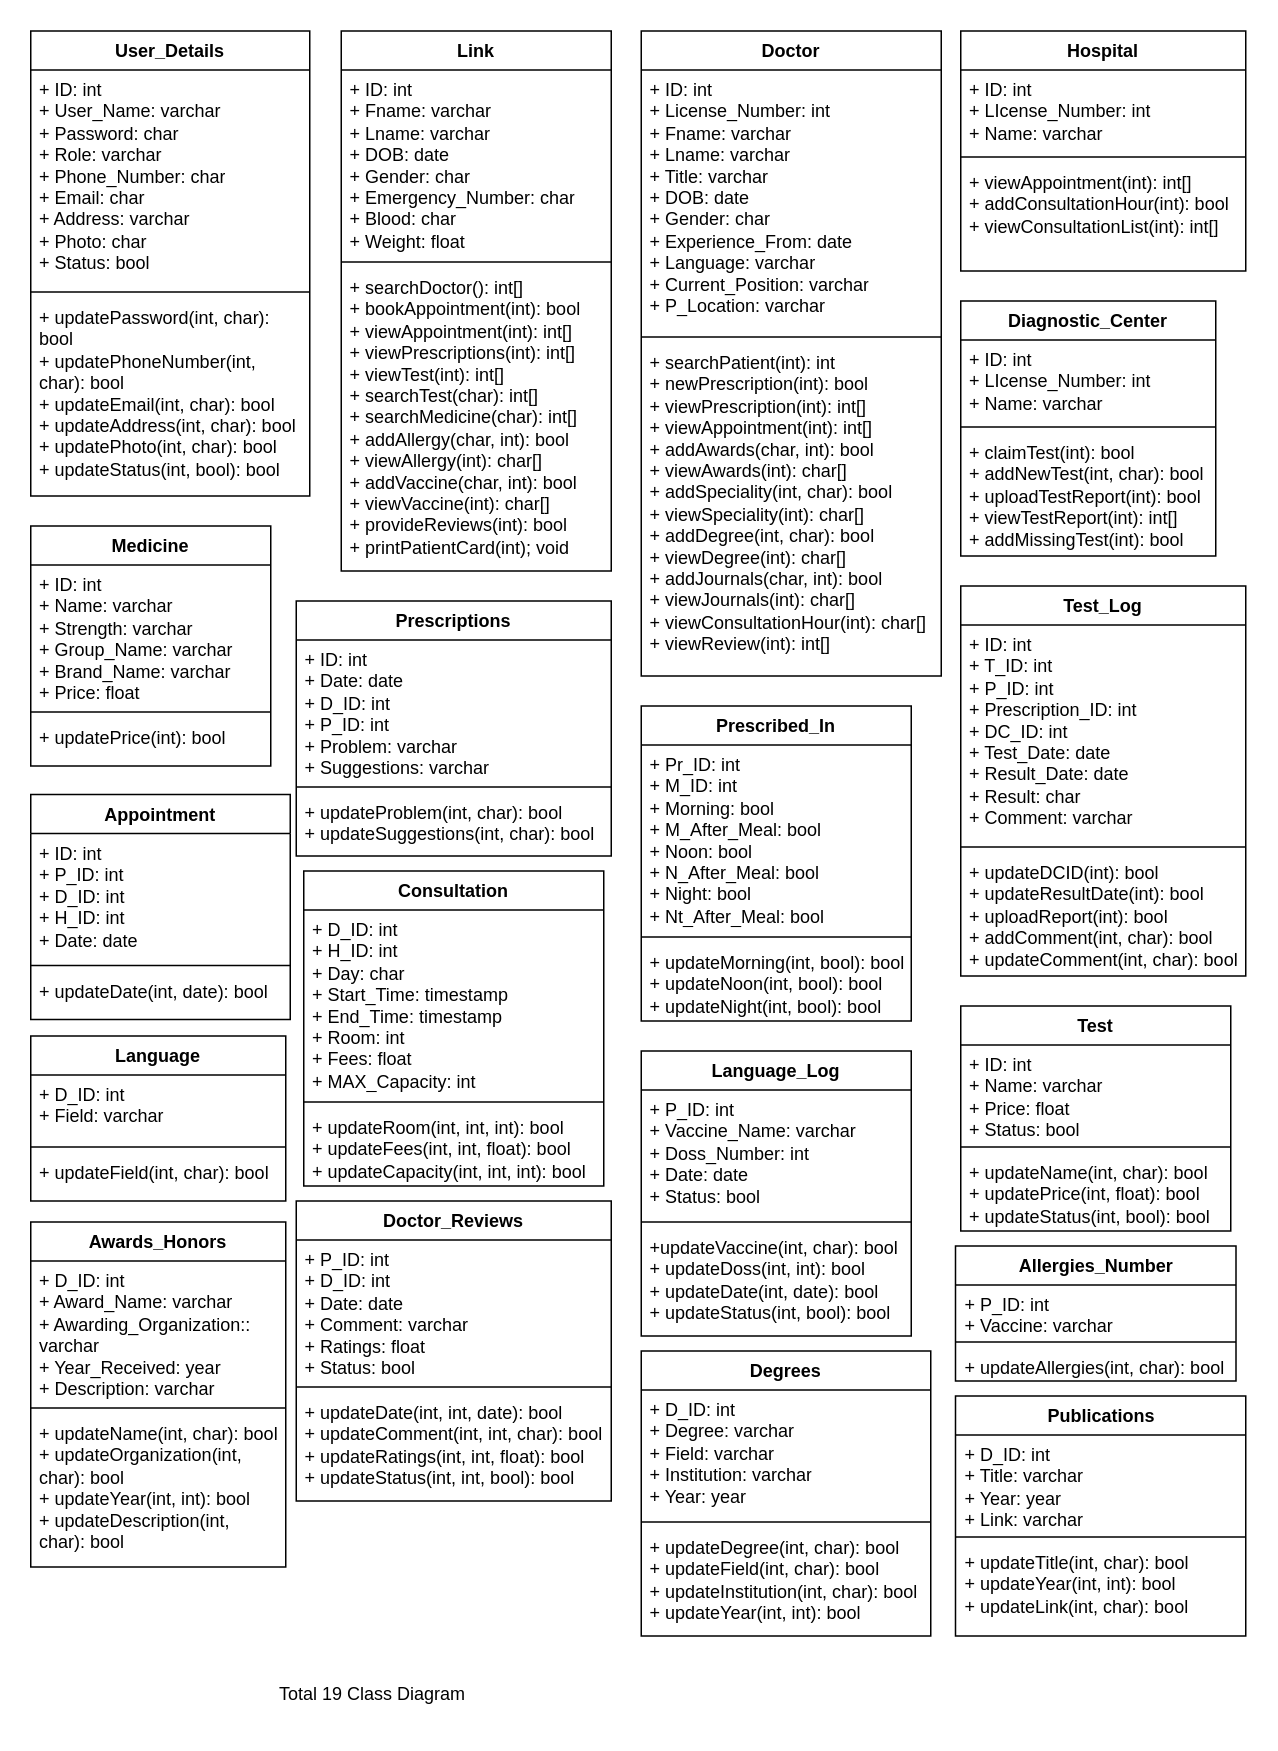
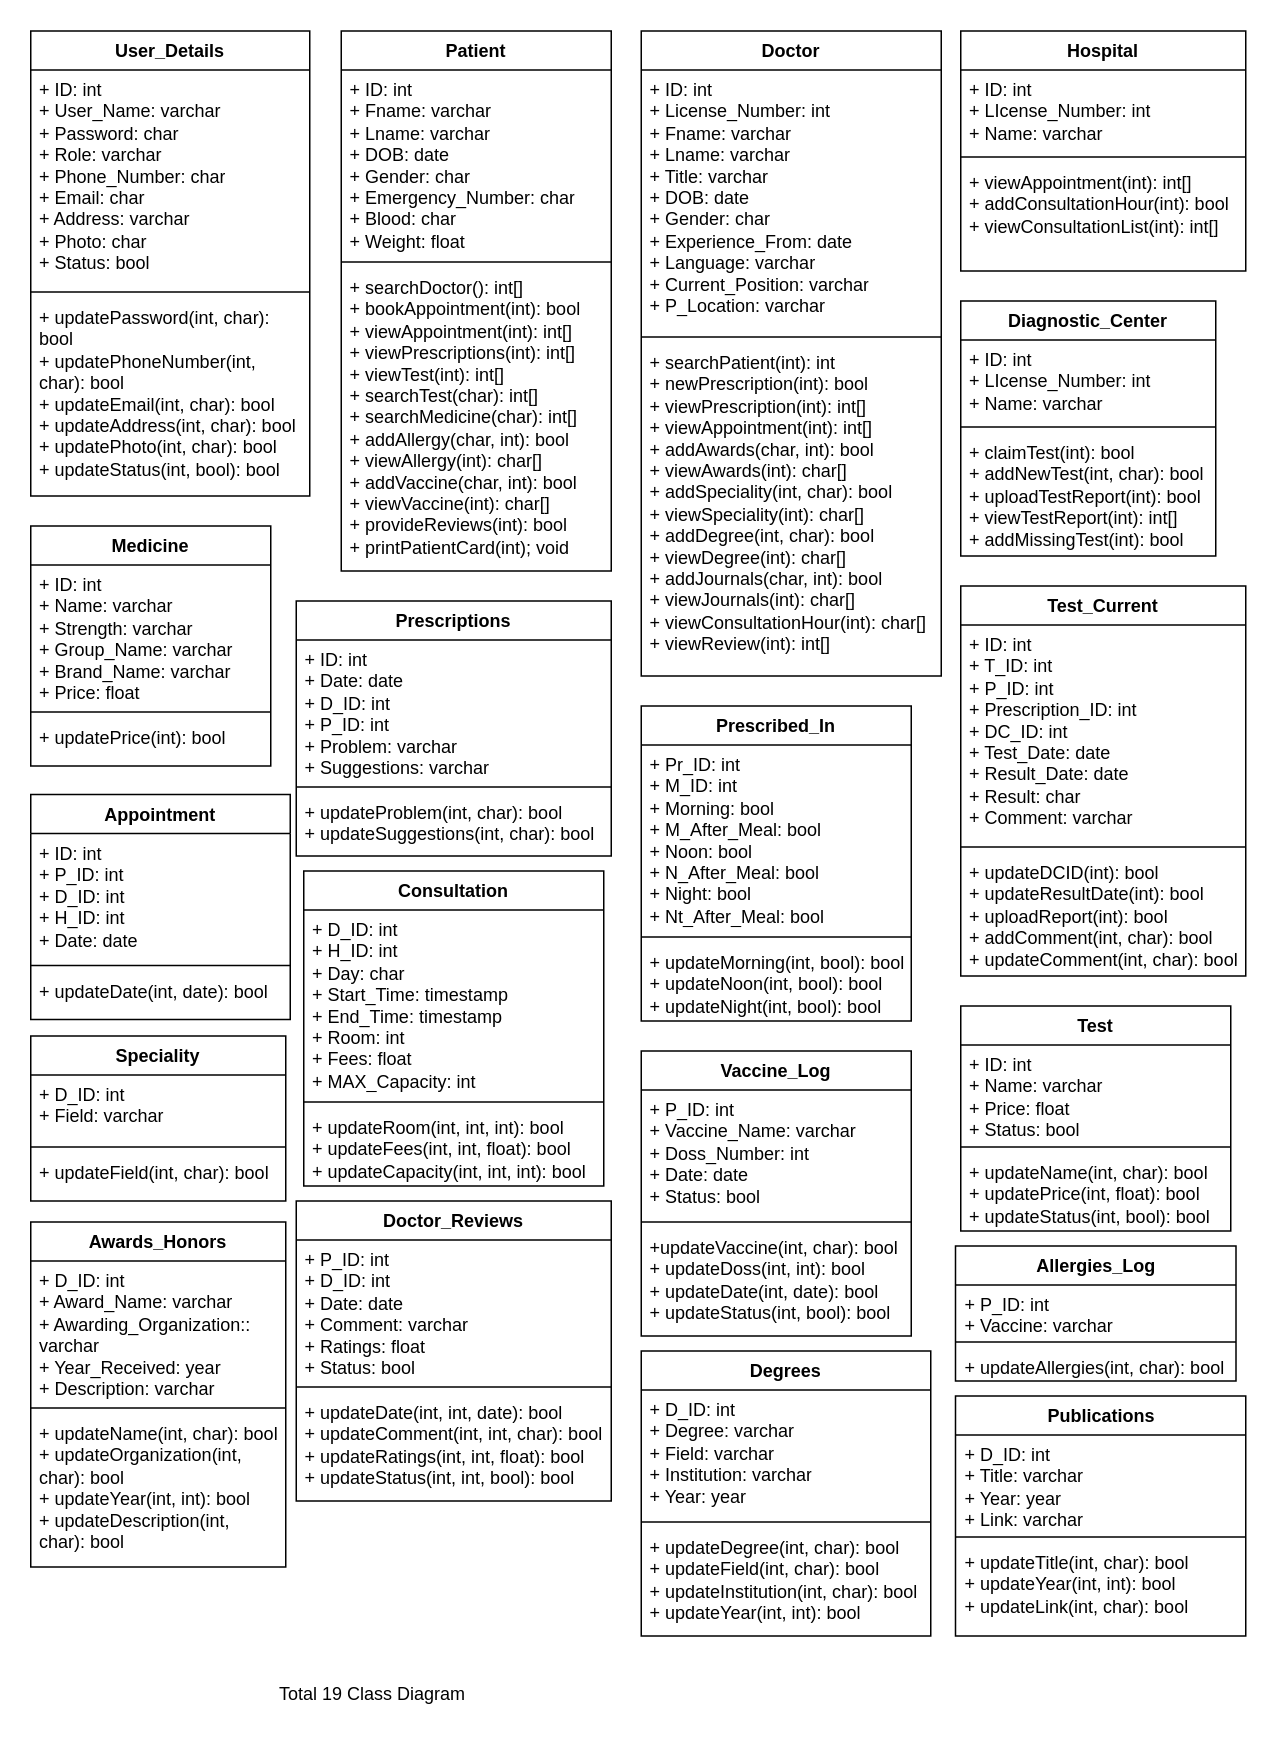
node "Link": label "Link" -> "Patient"
node "Test_Log": label "Test_Log" -> "Test_Current"
node "Language": label "Language" -> "Speciality"
node "Language_Log": label "Language_Log" -> "Vaccine_Log"
node "Allergies_Number": label "Allergies_Number" -> "Allergies_Log"
